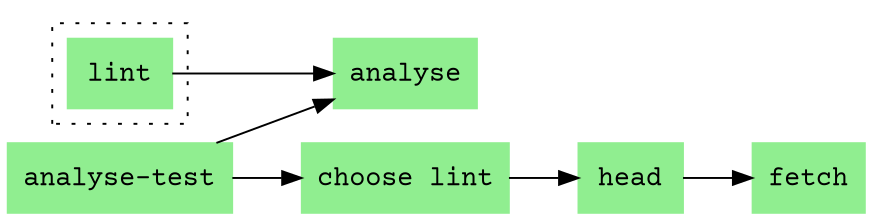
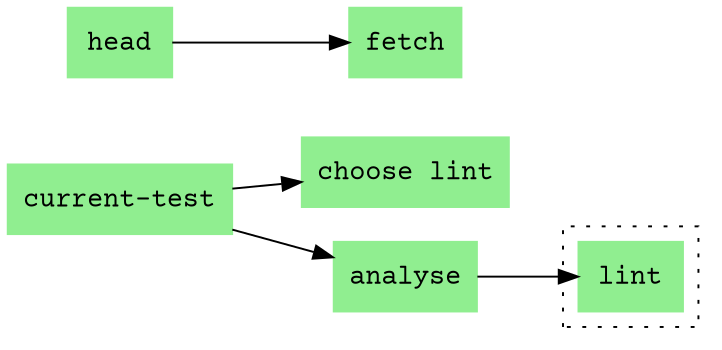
edge "lint" -> "analyse": reversed
node "analyse-test": label "analyse-test" -> "current-test"
edge "choose lint" -> "head": removed
